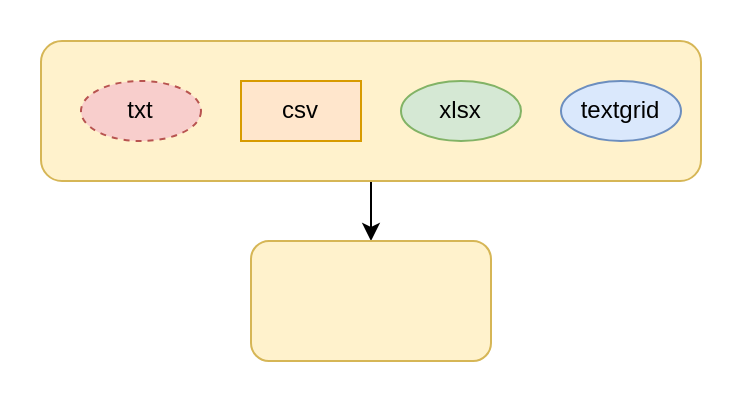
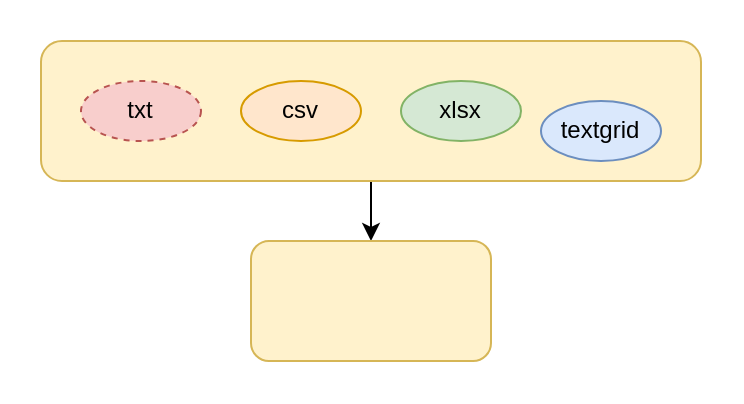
node "csv": shape rectangle -> ellipse
node "textgrid": moved (621, 111) -> (601, 131)
